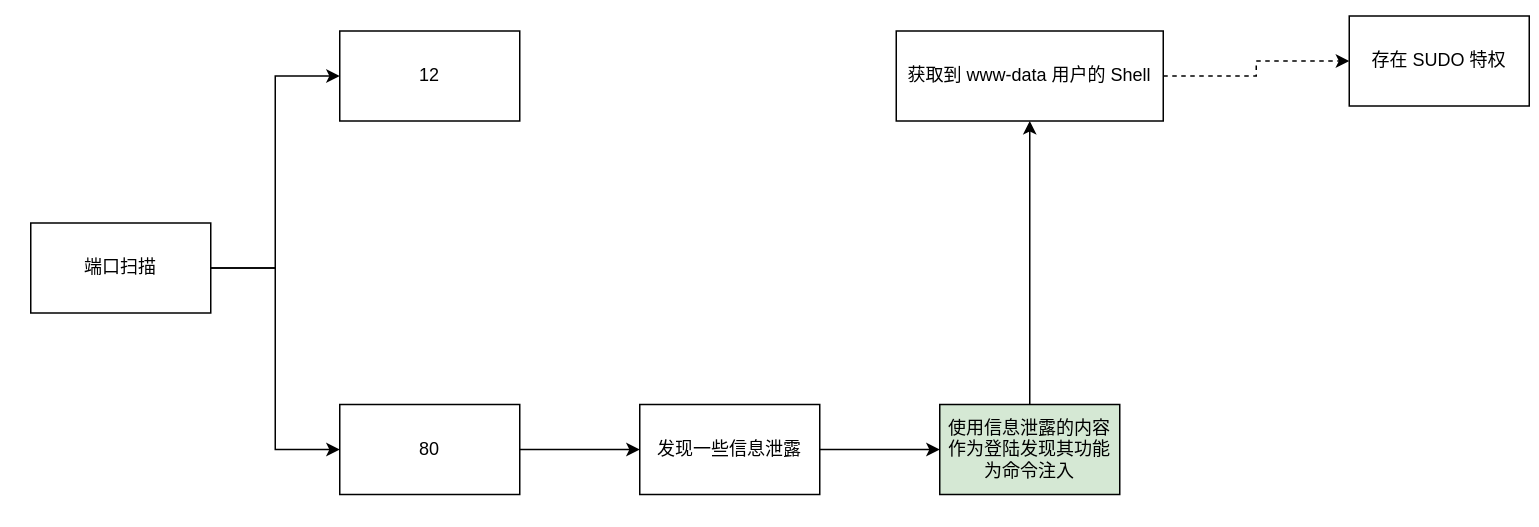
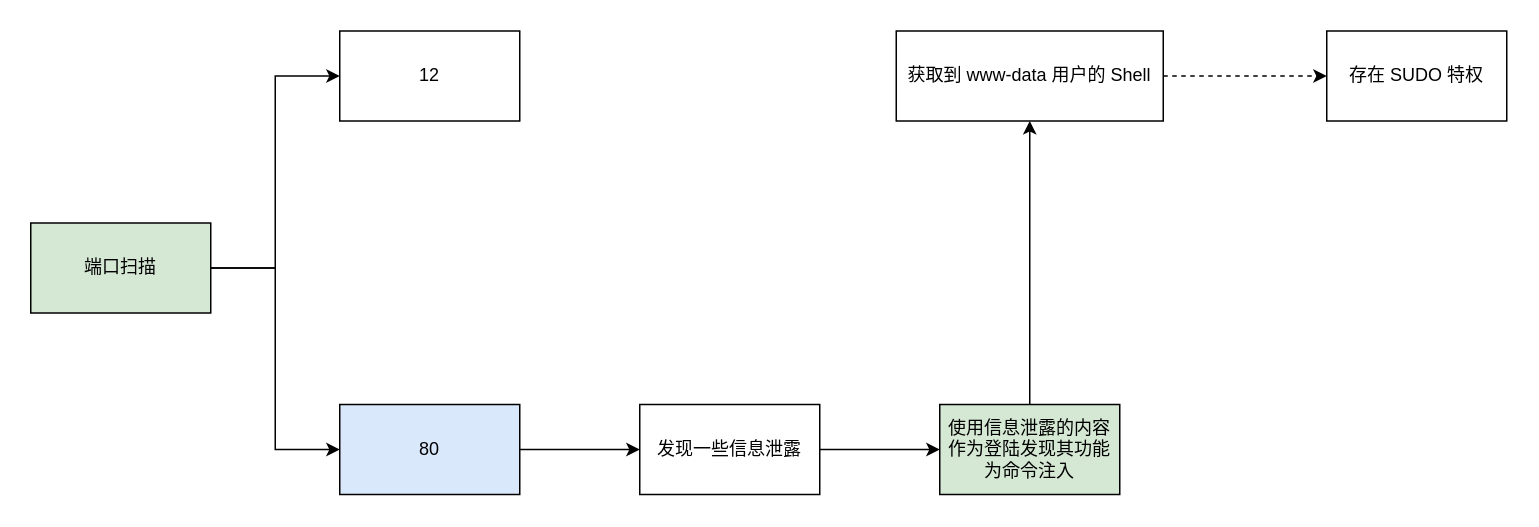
node "存在 SUDO 特权": moved (1439, 61) -> (1417, 76)
node "端口扫描": fillcolor #ffffff -> #d5e8d4
node "80": fillcolor #ffffff -> #dae8fc
